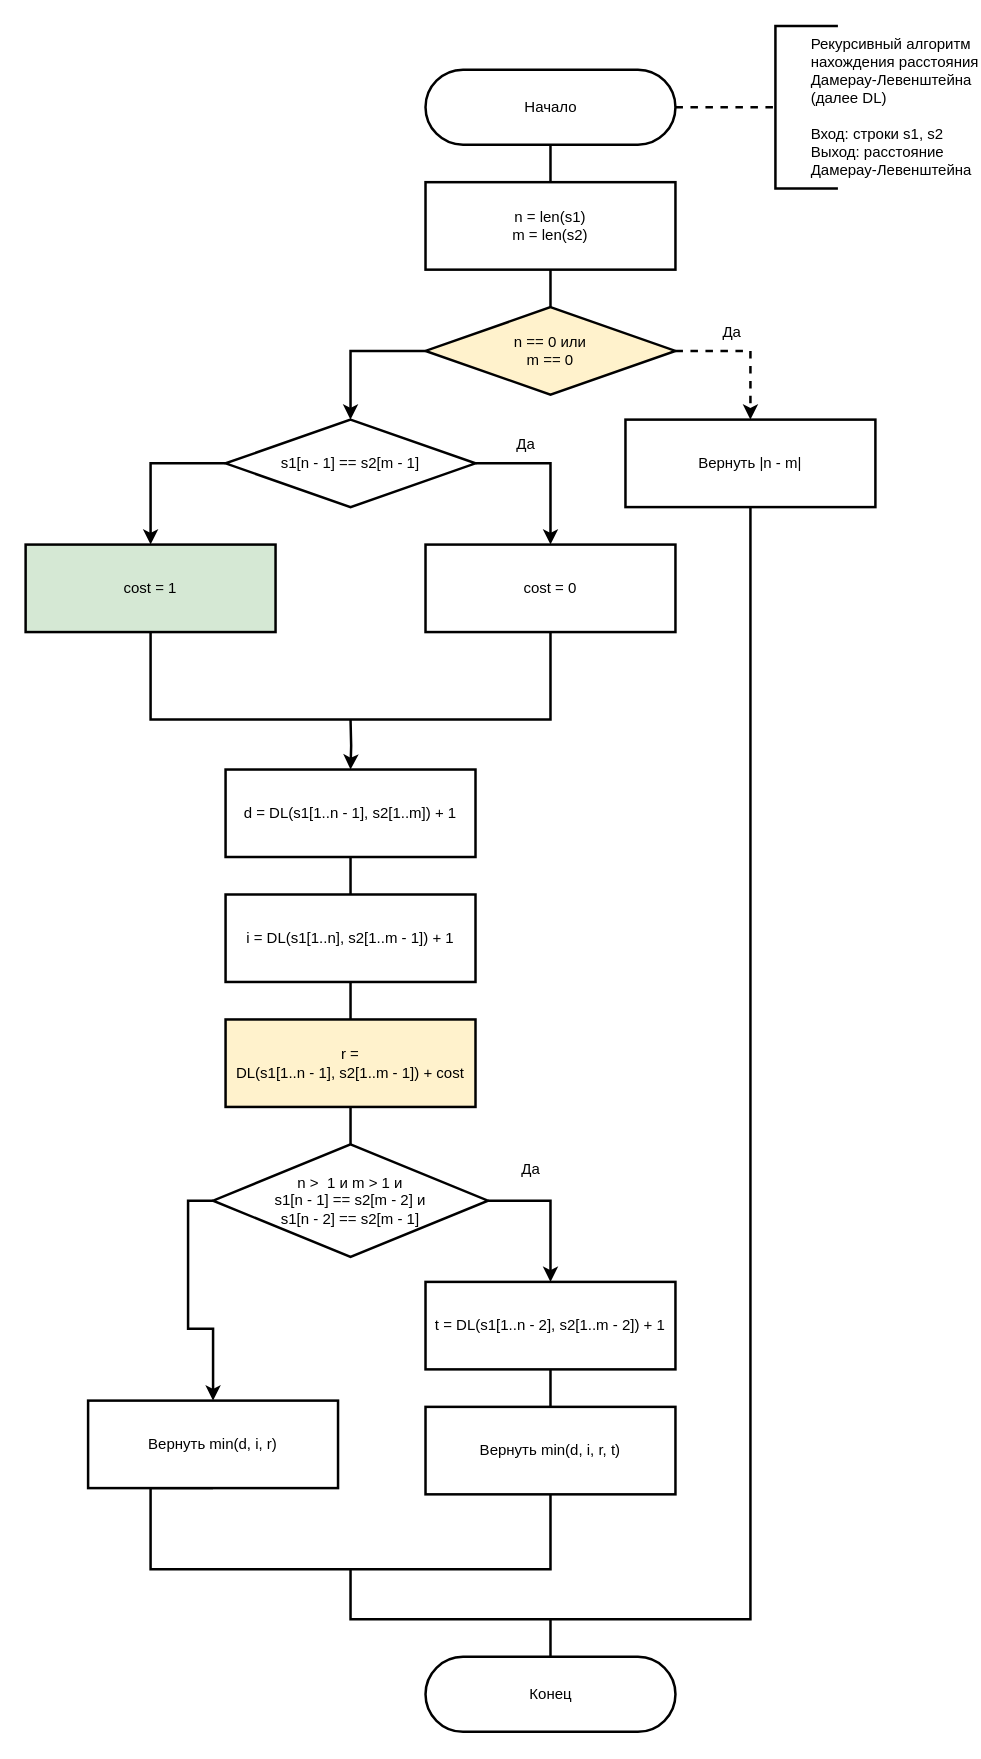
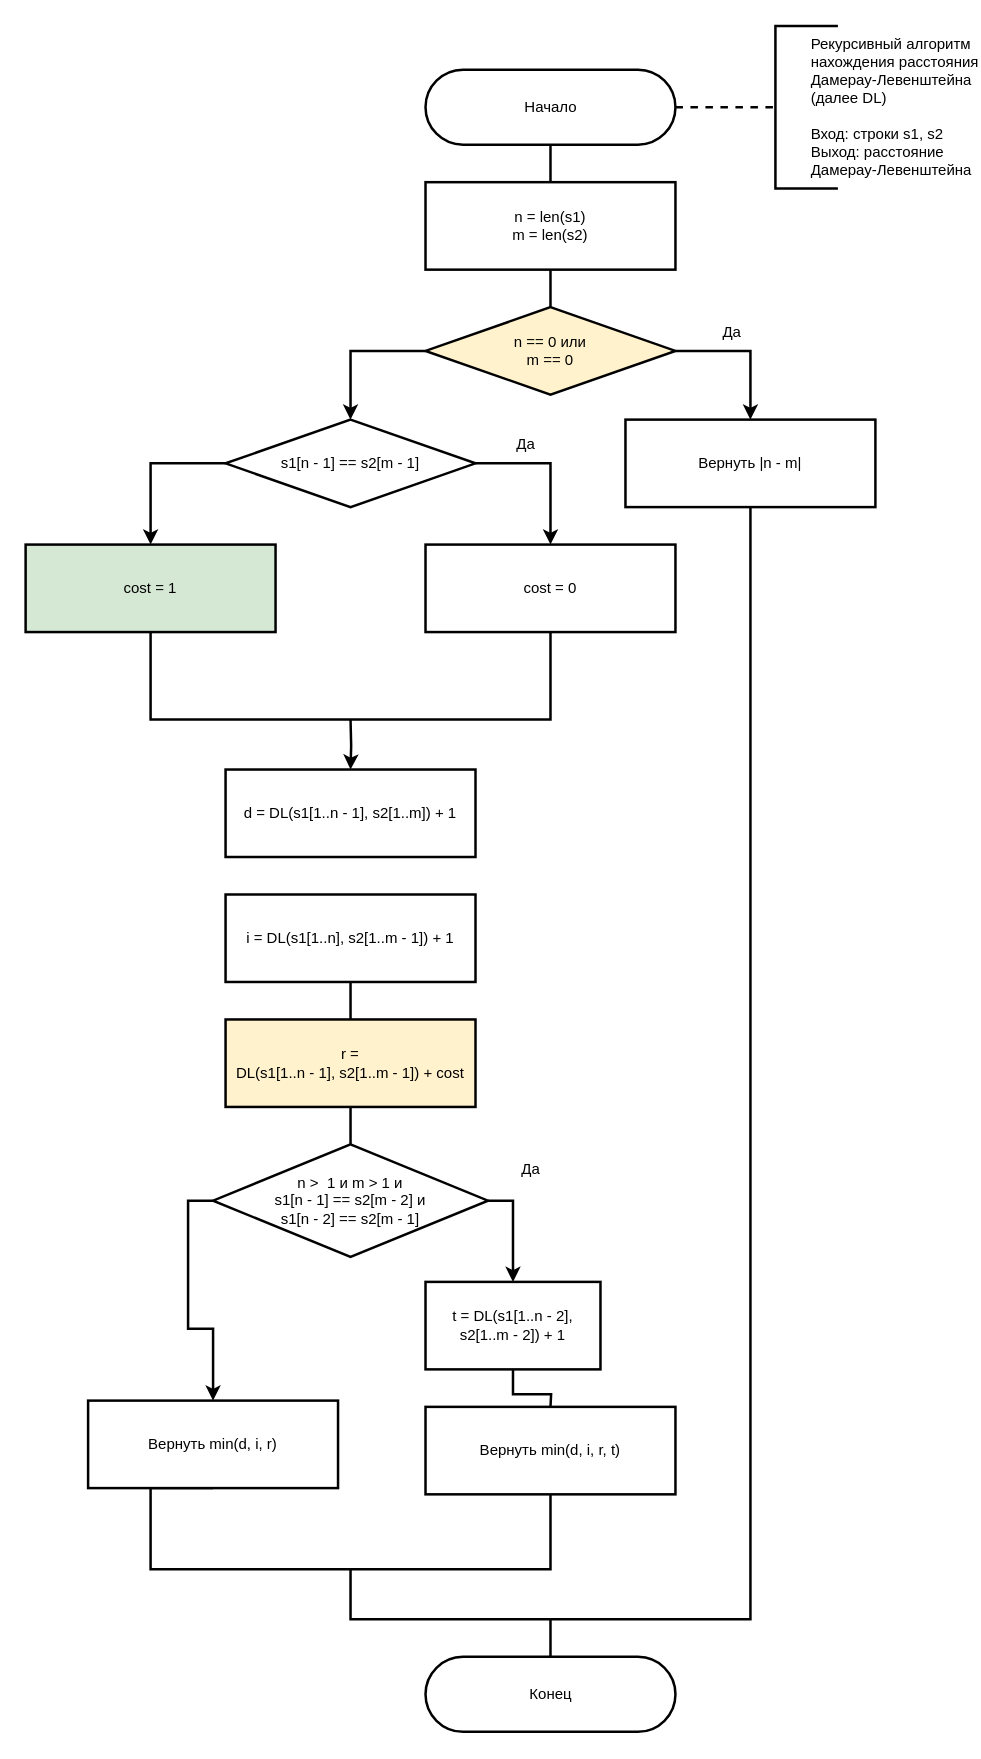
edge "n == 0 или m == 0" -> "Вернуть |n - m|": style dashed -> solid
edge "d = DL(s1[1..n - 1], s2[1..m]) + 1" -- "i = DL(s1[1..n], s2[1..m - 1]) + 1": removed
node "t = DL(s1[1..n - 2], s2[1..m - 2]) + 1": size 250x88 -> 175x88
